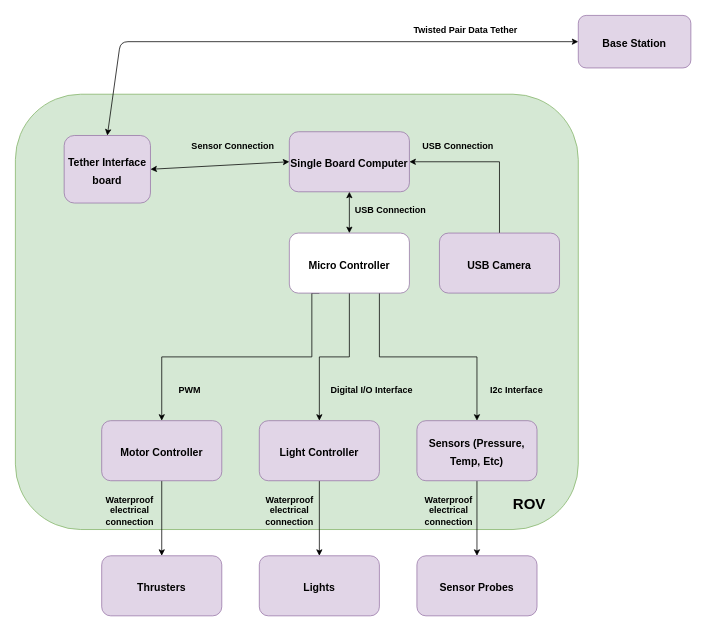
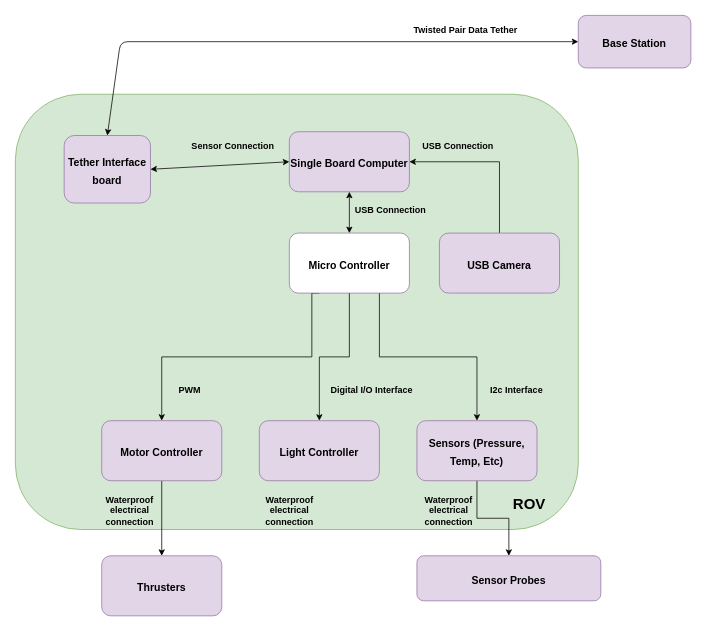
edge "Light Controller" -> "Lights": removed
node "Lights": removed
node "Sensor Probes": size 120x60 -> 184x45
